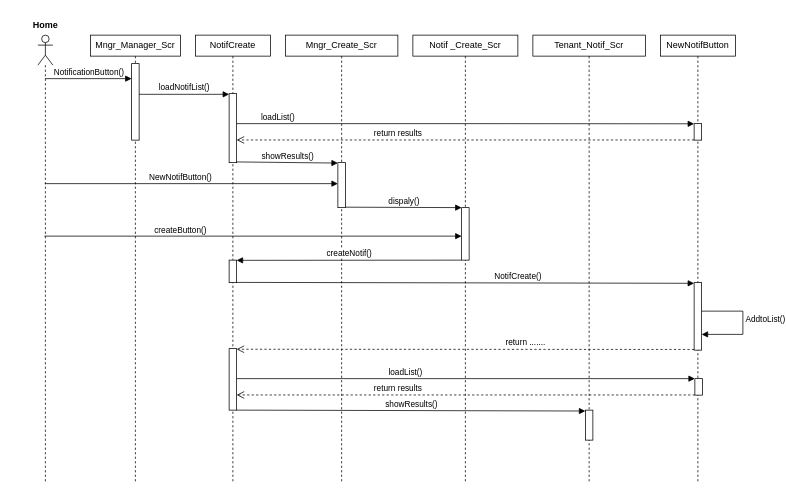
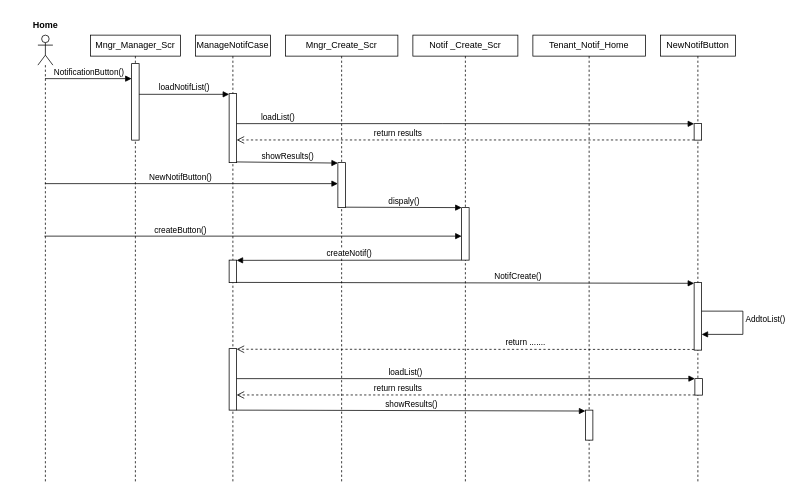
node "NotifCreate": label "NotifCreate" -> "ManageNotifCase"
node "Tenant_Notif_Scr": label "Tenant_Notif_Scr" -> "Tenant_Notif_Home"
